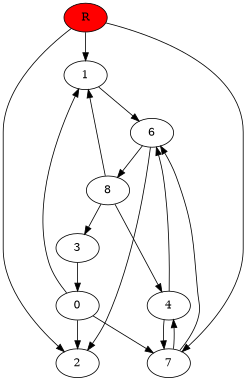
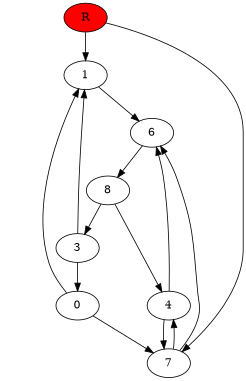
edge "8" -> "1": now "3" -> "1"
node "2": removed
